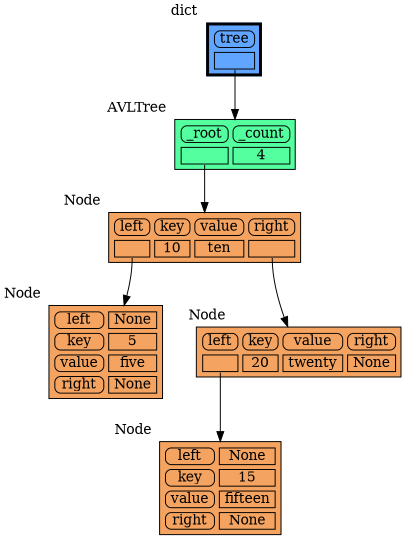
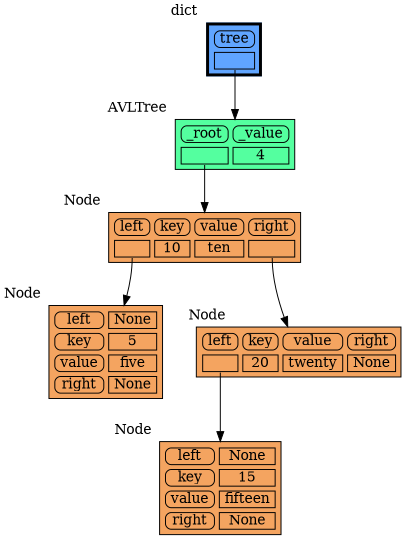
node "_root": text "_count" -> "_value"
